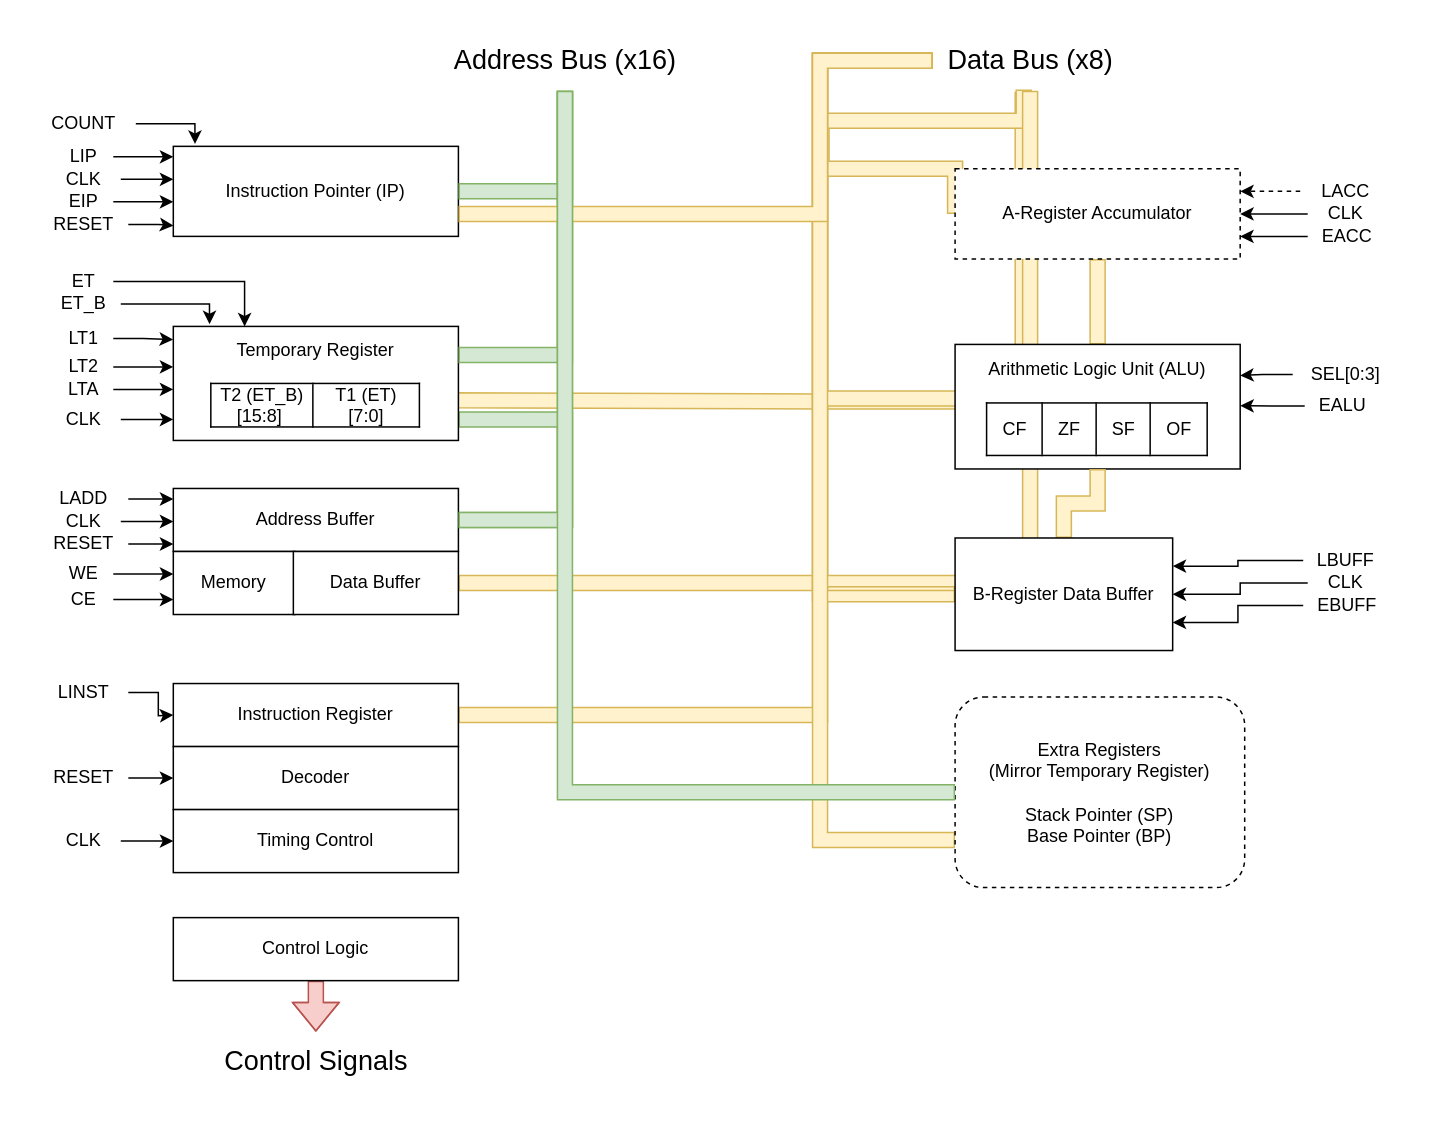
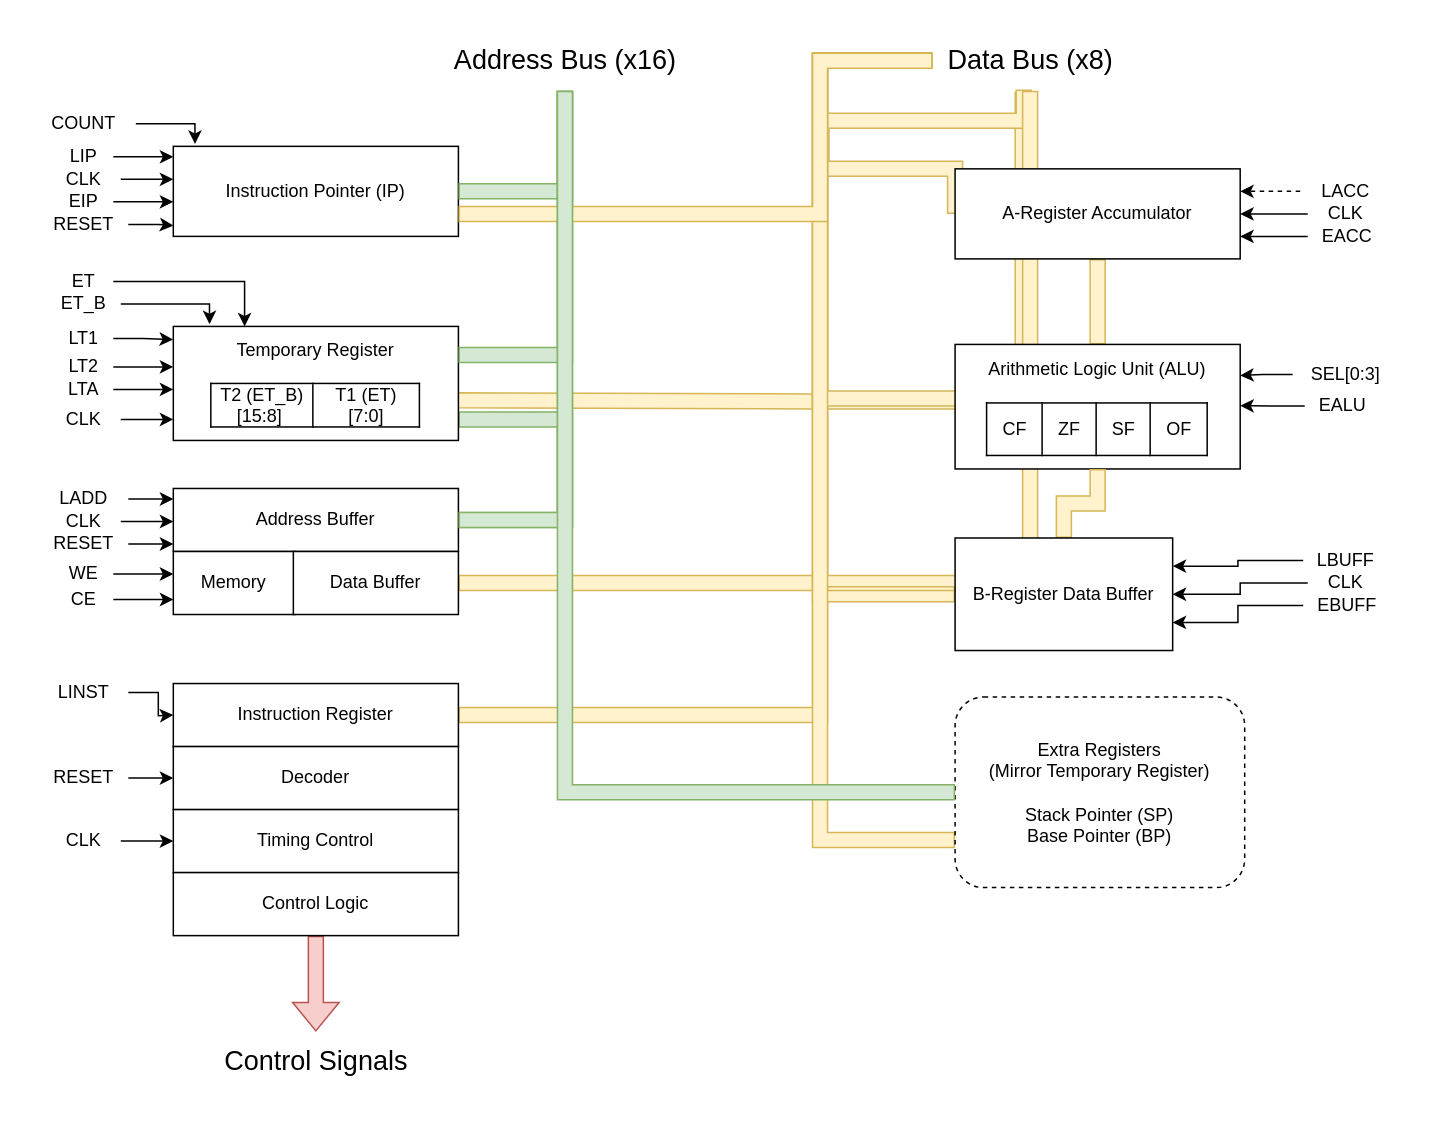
node "A-Register Accumulator": style dashed -> solid
node "Control Logic": moved (316, 949) -> (316, 904)
